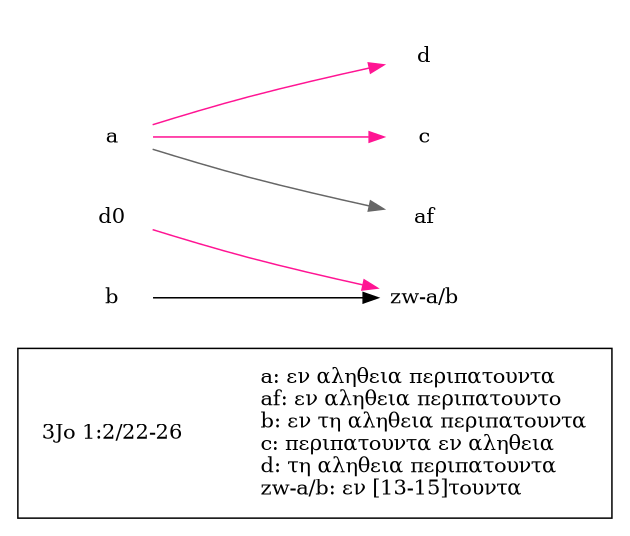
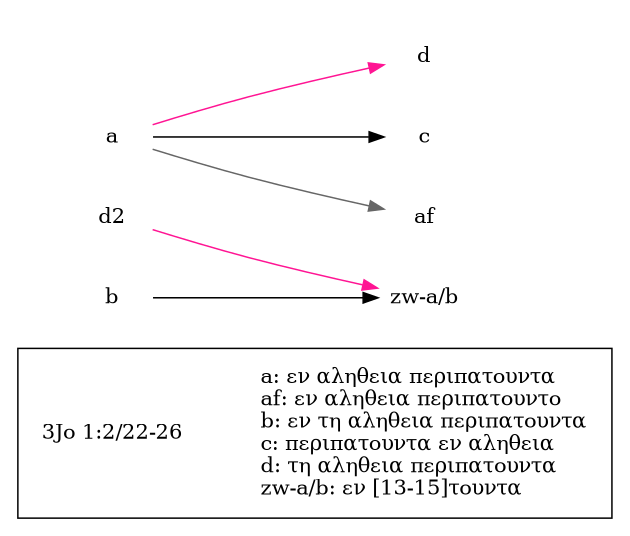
edge "a" -> "c": color deeppink -> black
node "d0": label "d0" -> "d2"
